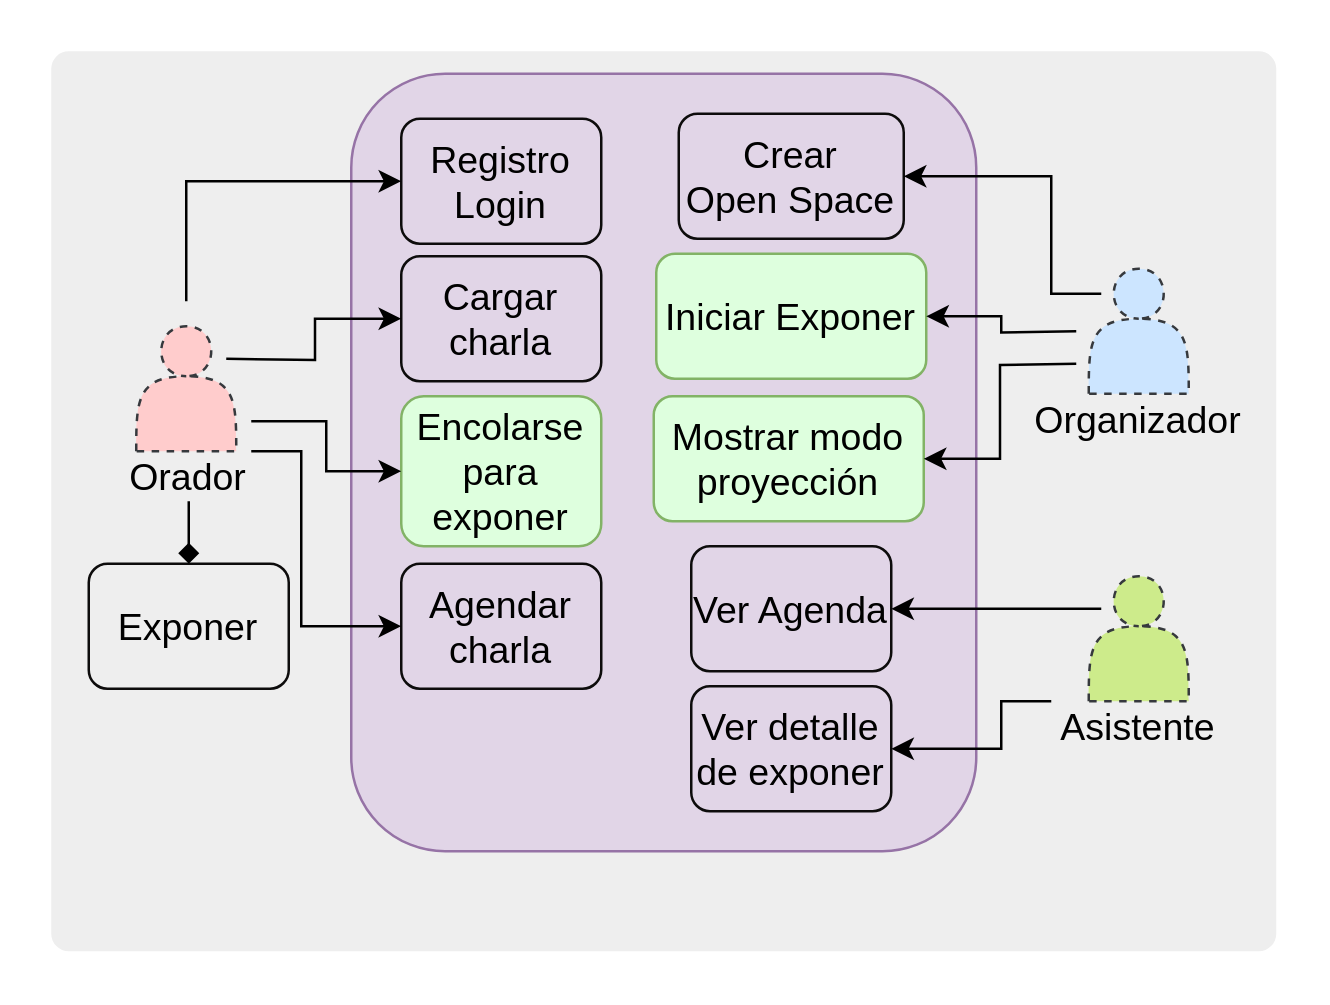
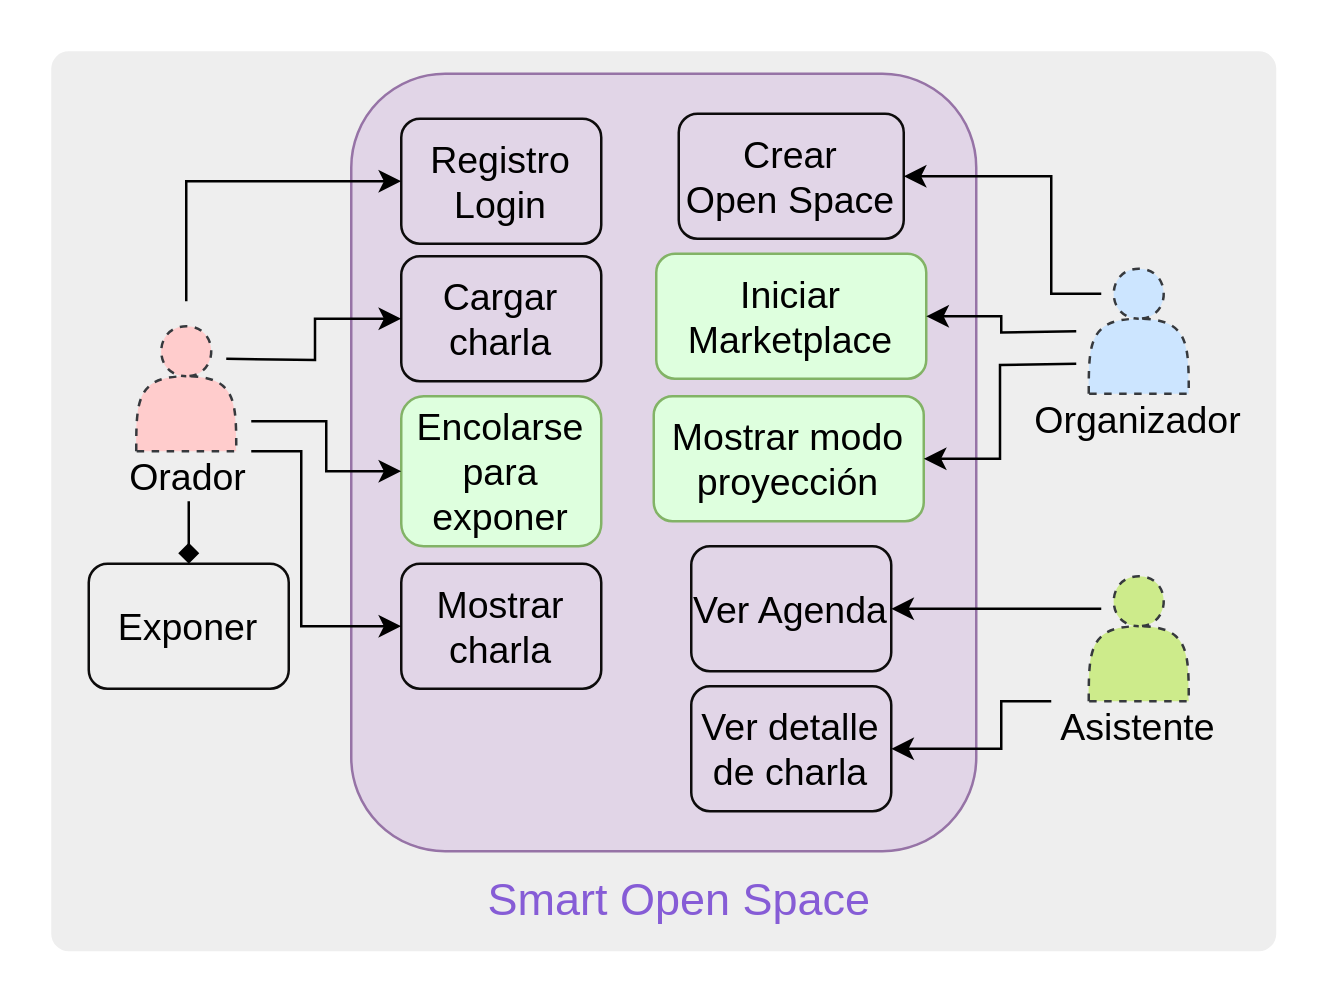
node "Iniciar Exponer": label "Iniciar Exponer" -> "Iniciar Marketplace"
node "Agendar charla": label "Agendar charla" -> "Mostrar charla"
node "Ver detalle de exponer": label "Ver detalle de exponer" -> "Ver detalle de charla"
node "Smart Open Space": added
